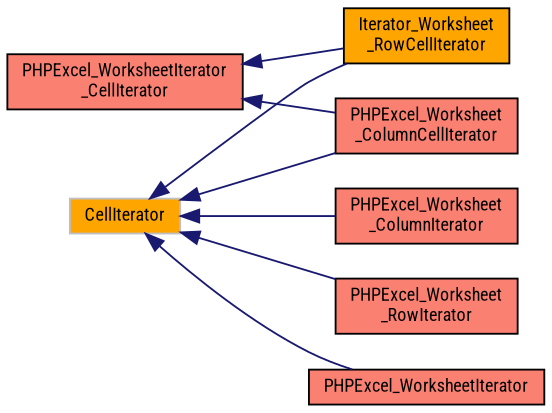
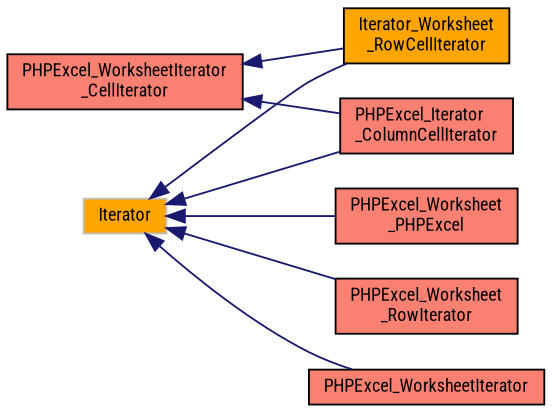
node "PHPExcel_Worksheet _ColumnCellIterator": label "PHPExcel_Worksheet _ColumnCellIterator" -> "PHPExcel_Iterator _ColumnCellIterator"
node "CellIterator": label "CellIterator" -> "Iterator"
node "PHPExcel_Worksheet _ColumnIterator": label "PHPExcel_Worksheet _ColumnIterator" -> "PHPExcel_Worksheet _PHPExcel"
